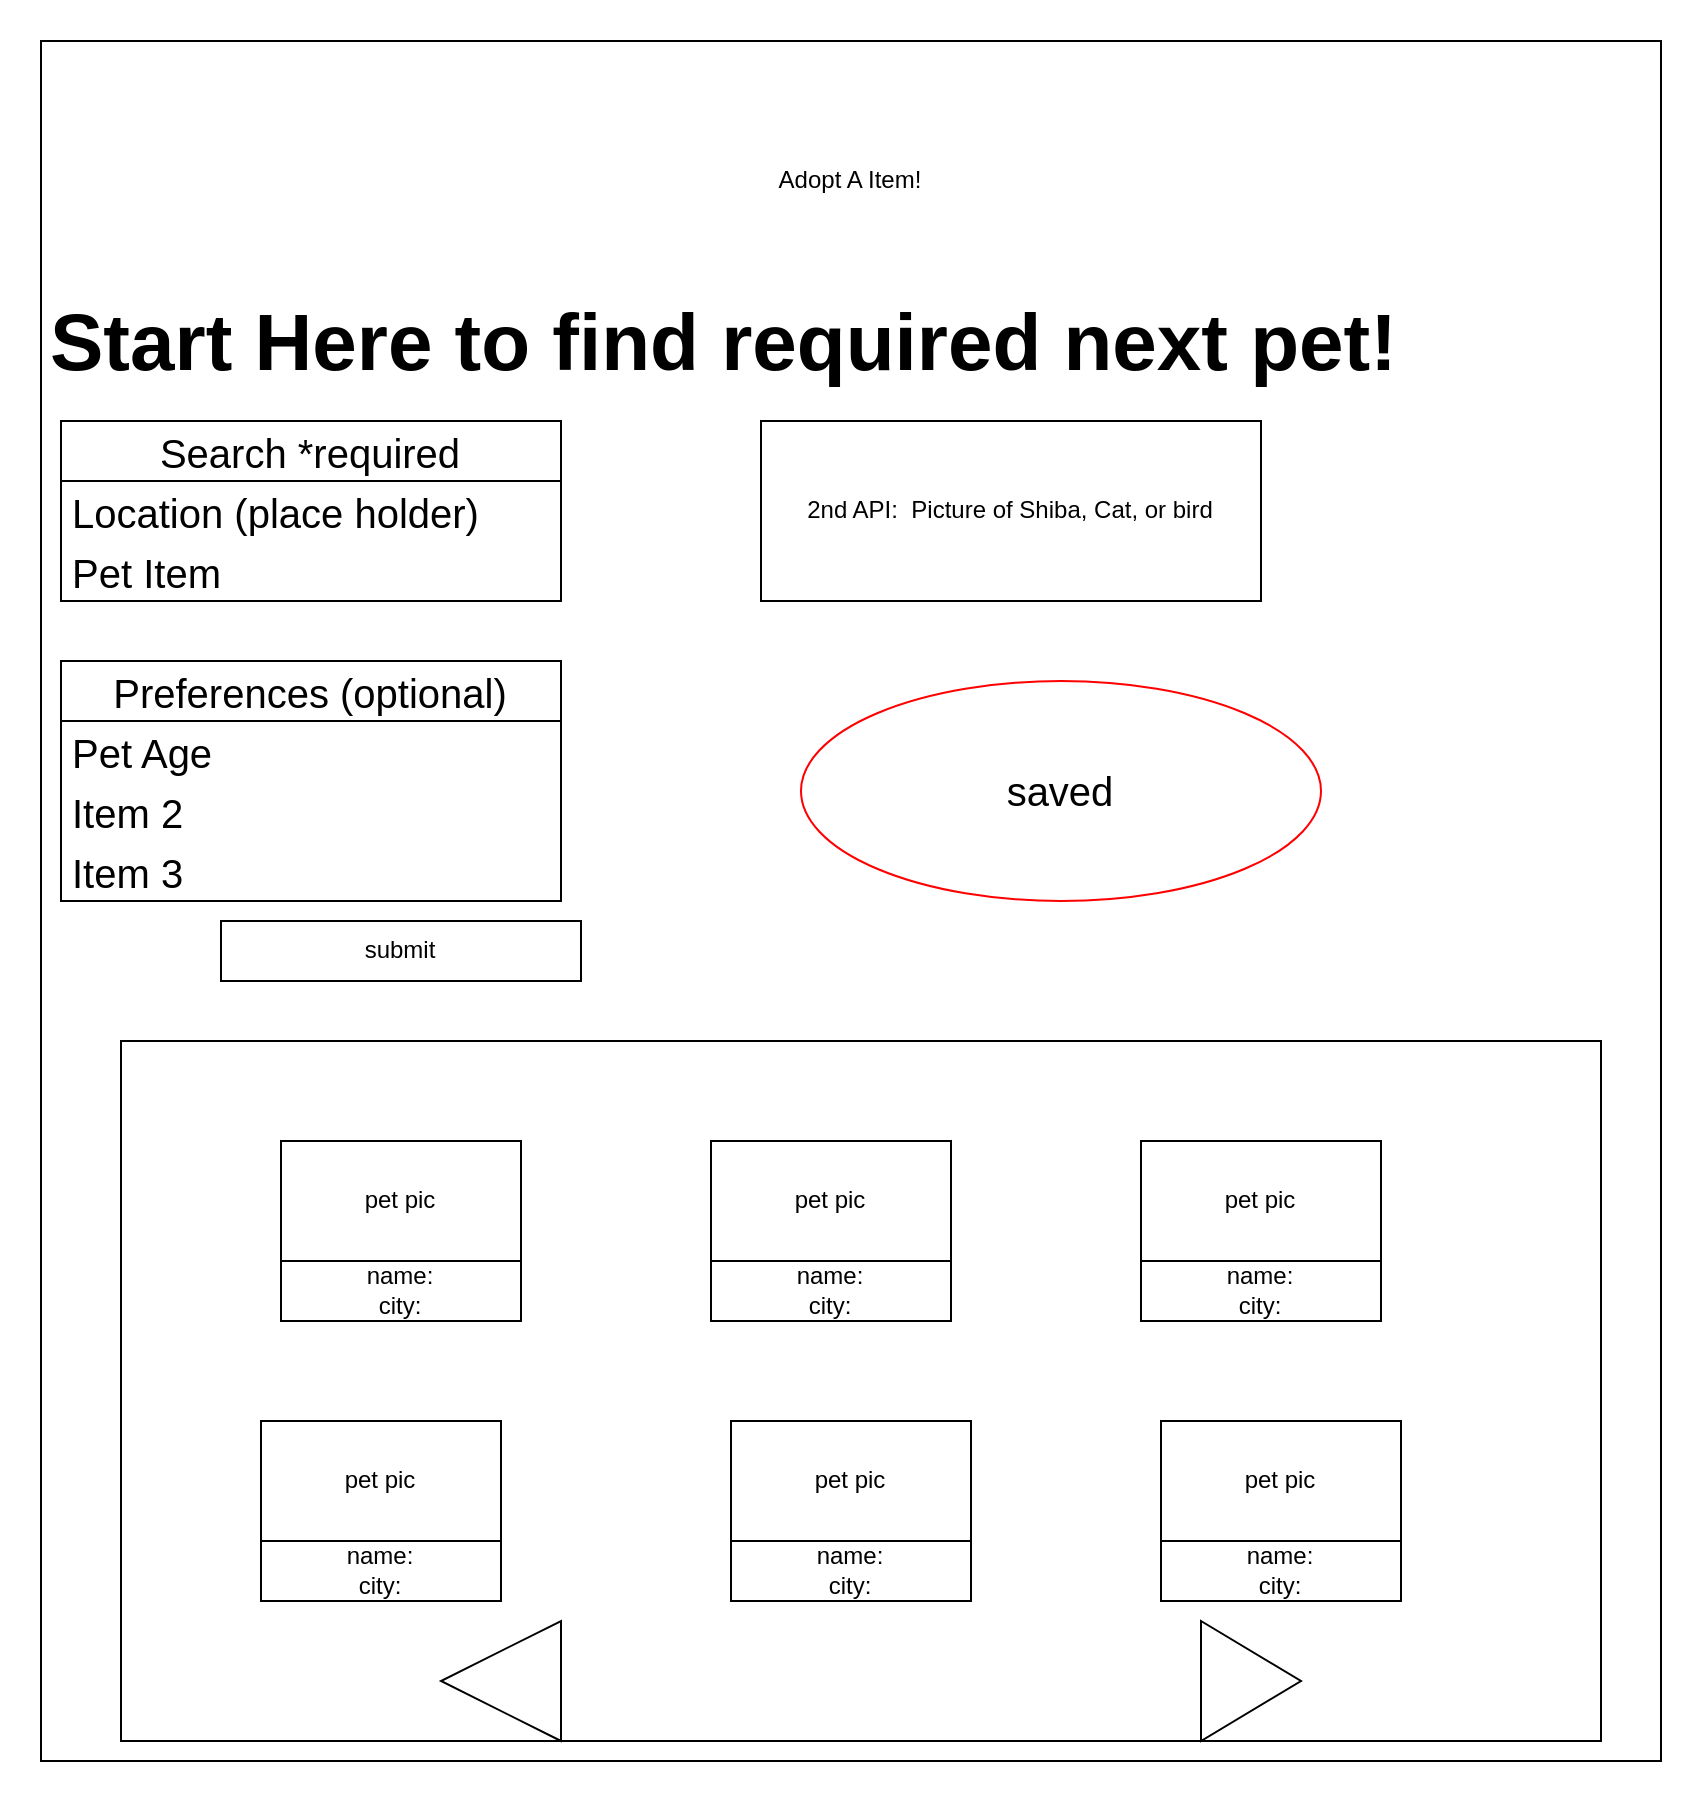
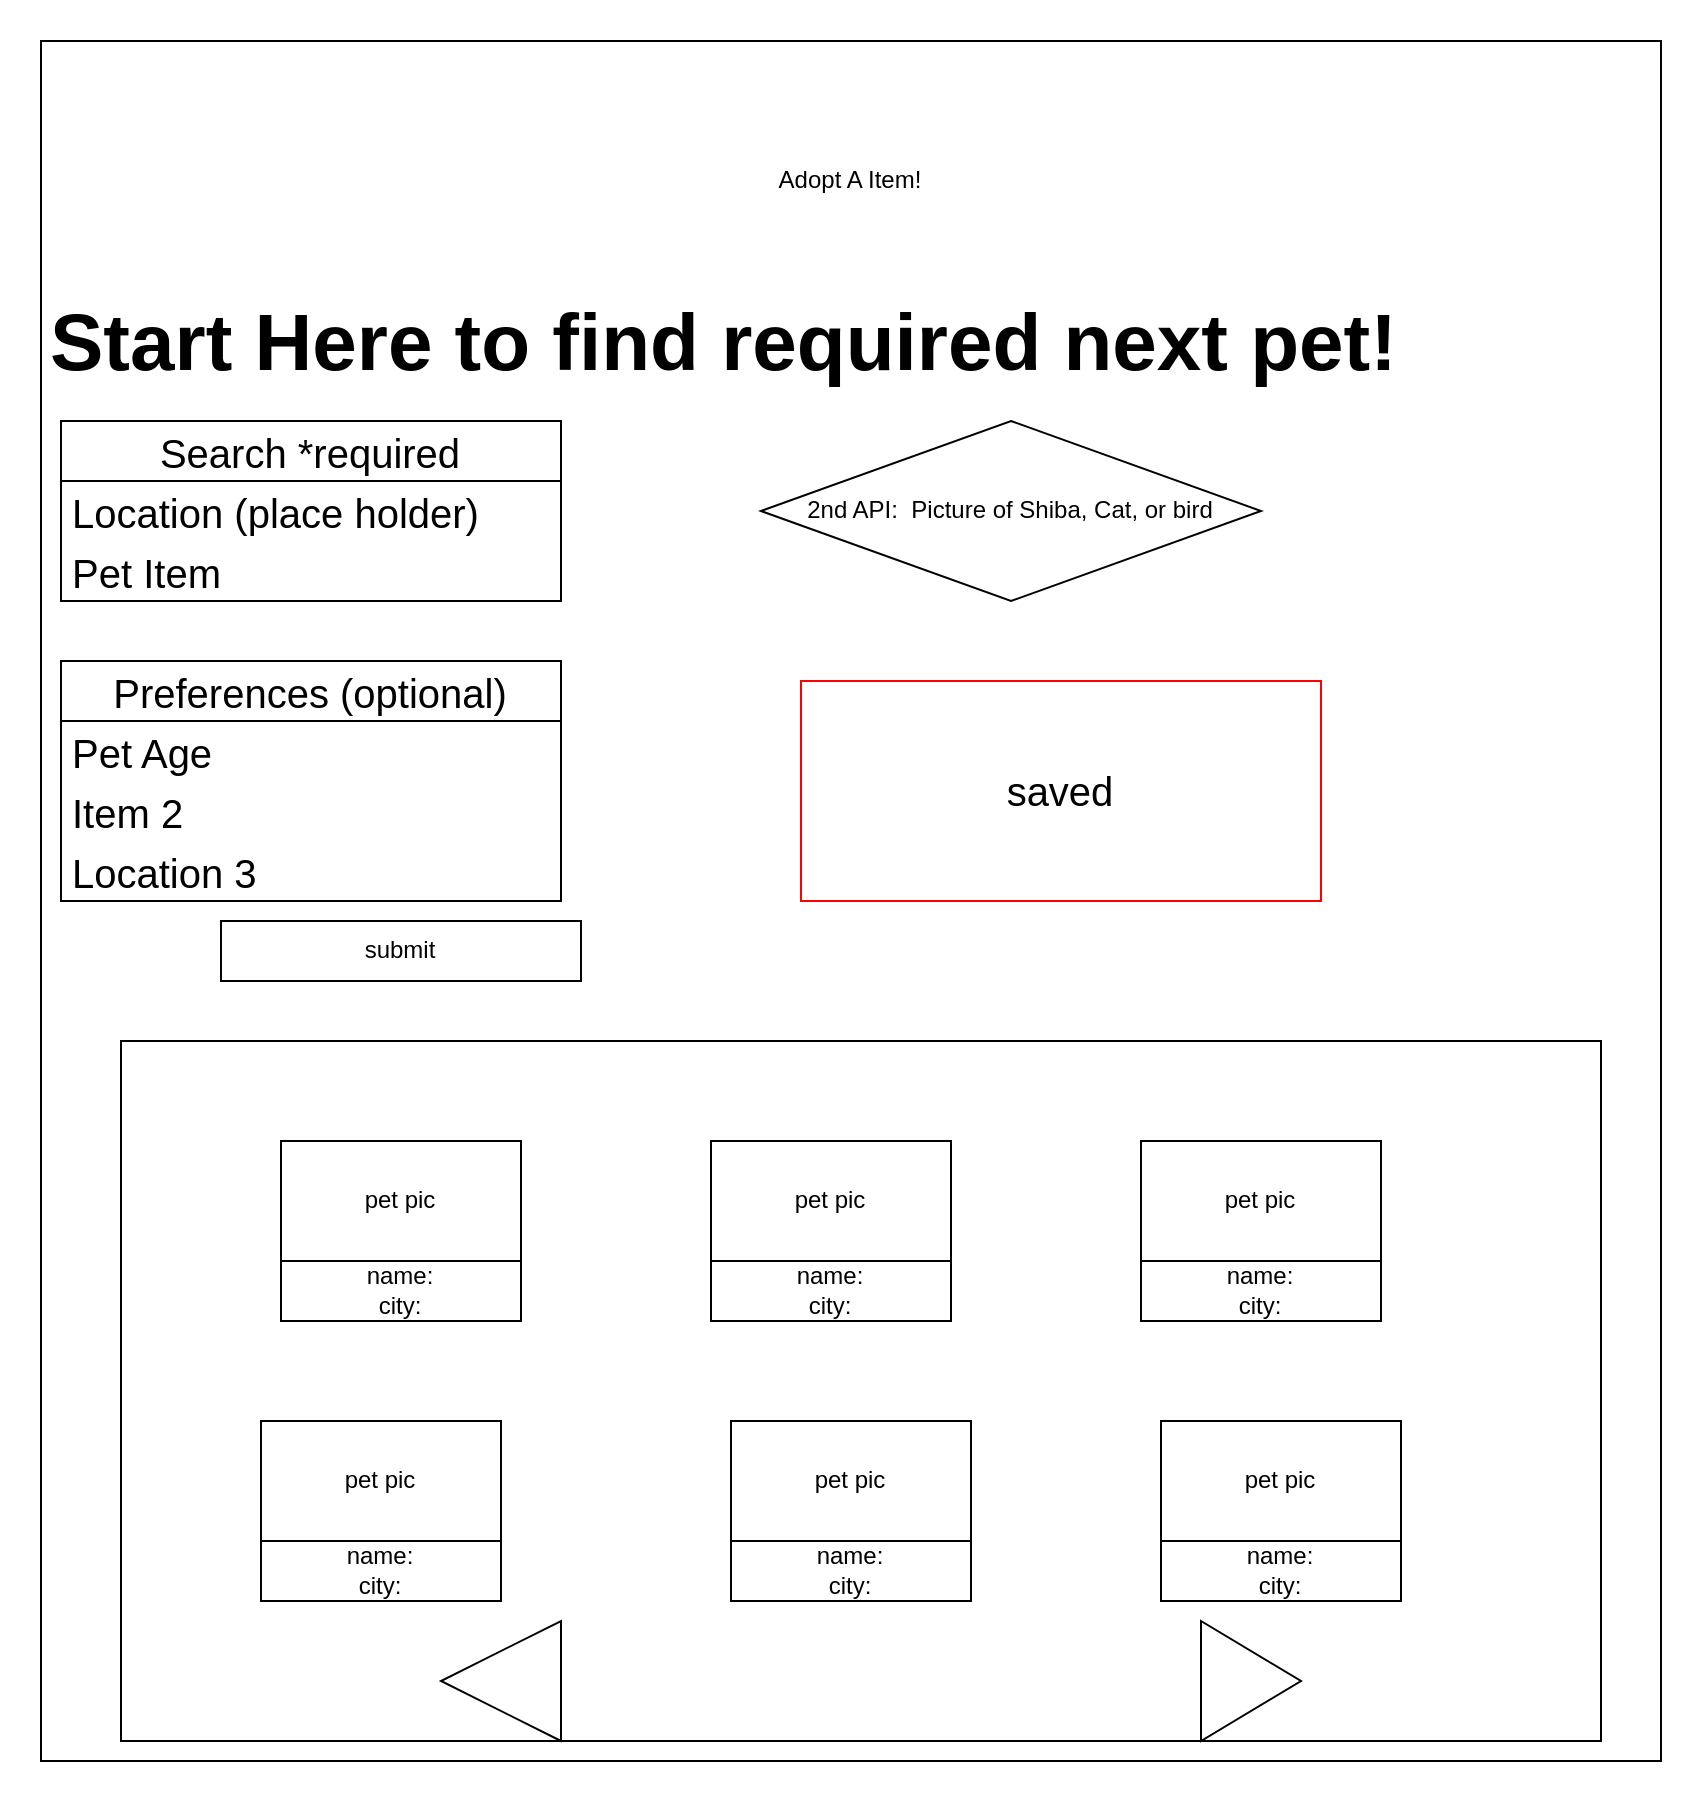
node "2nd API: Picture of Shiba, Cat, or bird": shape rectangle -> diamond
node "saved": shape ellipse -> rectangle
node "Item 3": label "Item 3" -> "Location 3"
